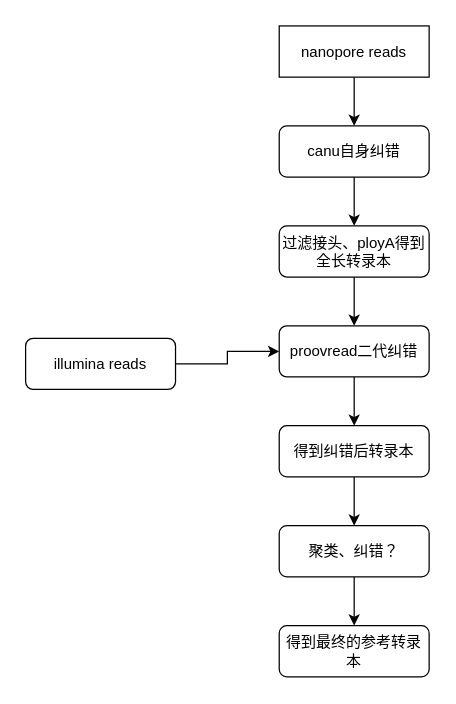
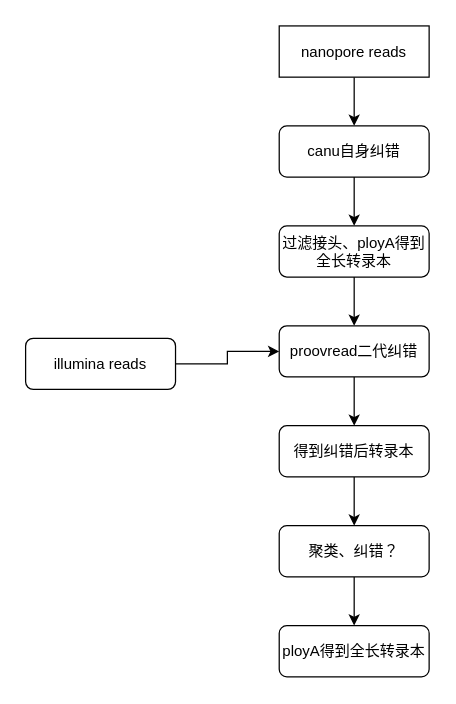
node "得到最终的参考转录本": label "得到最终的参考转录本" -> "ployA得到全长转录本"
